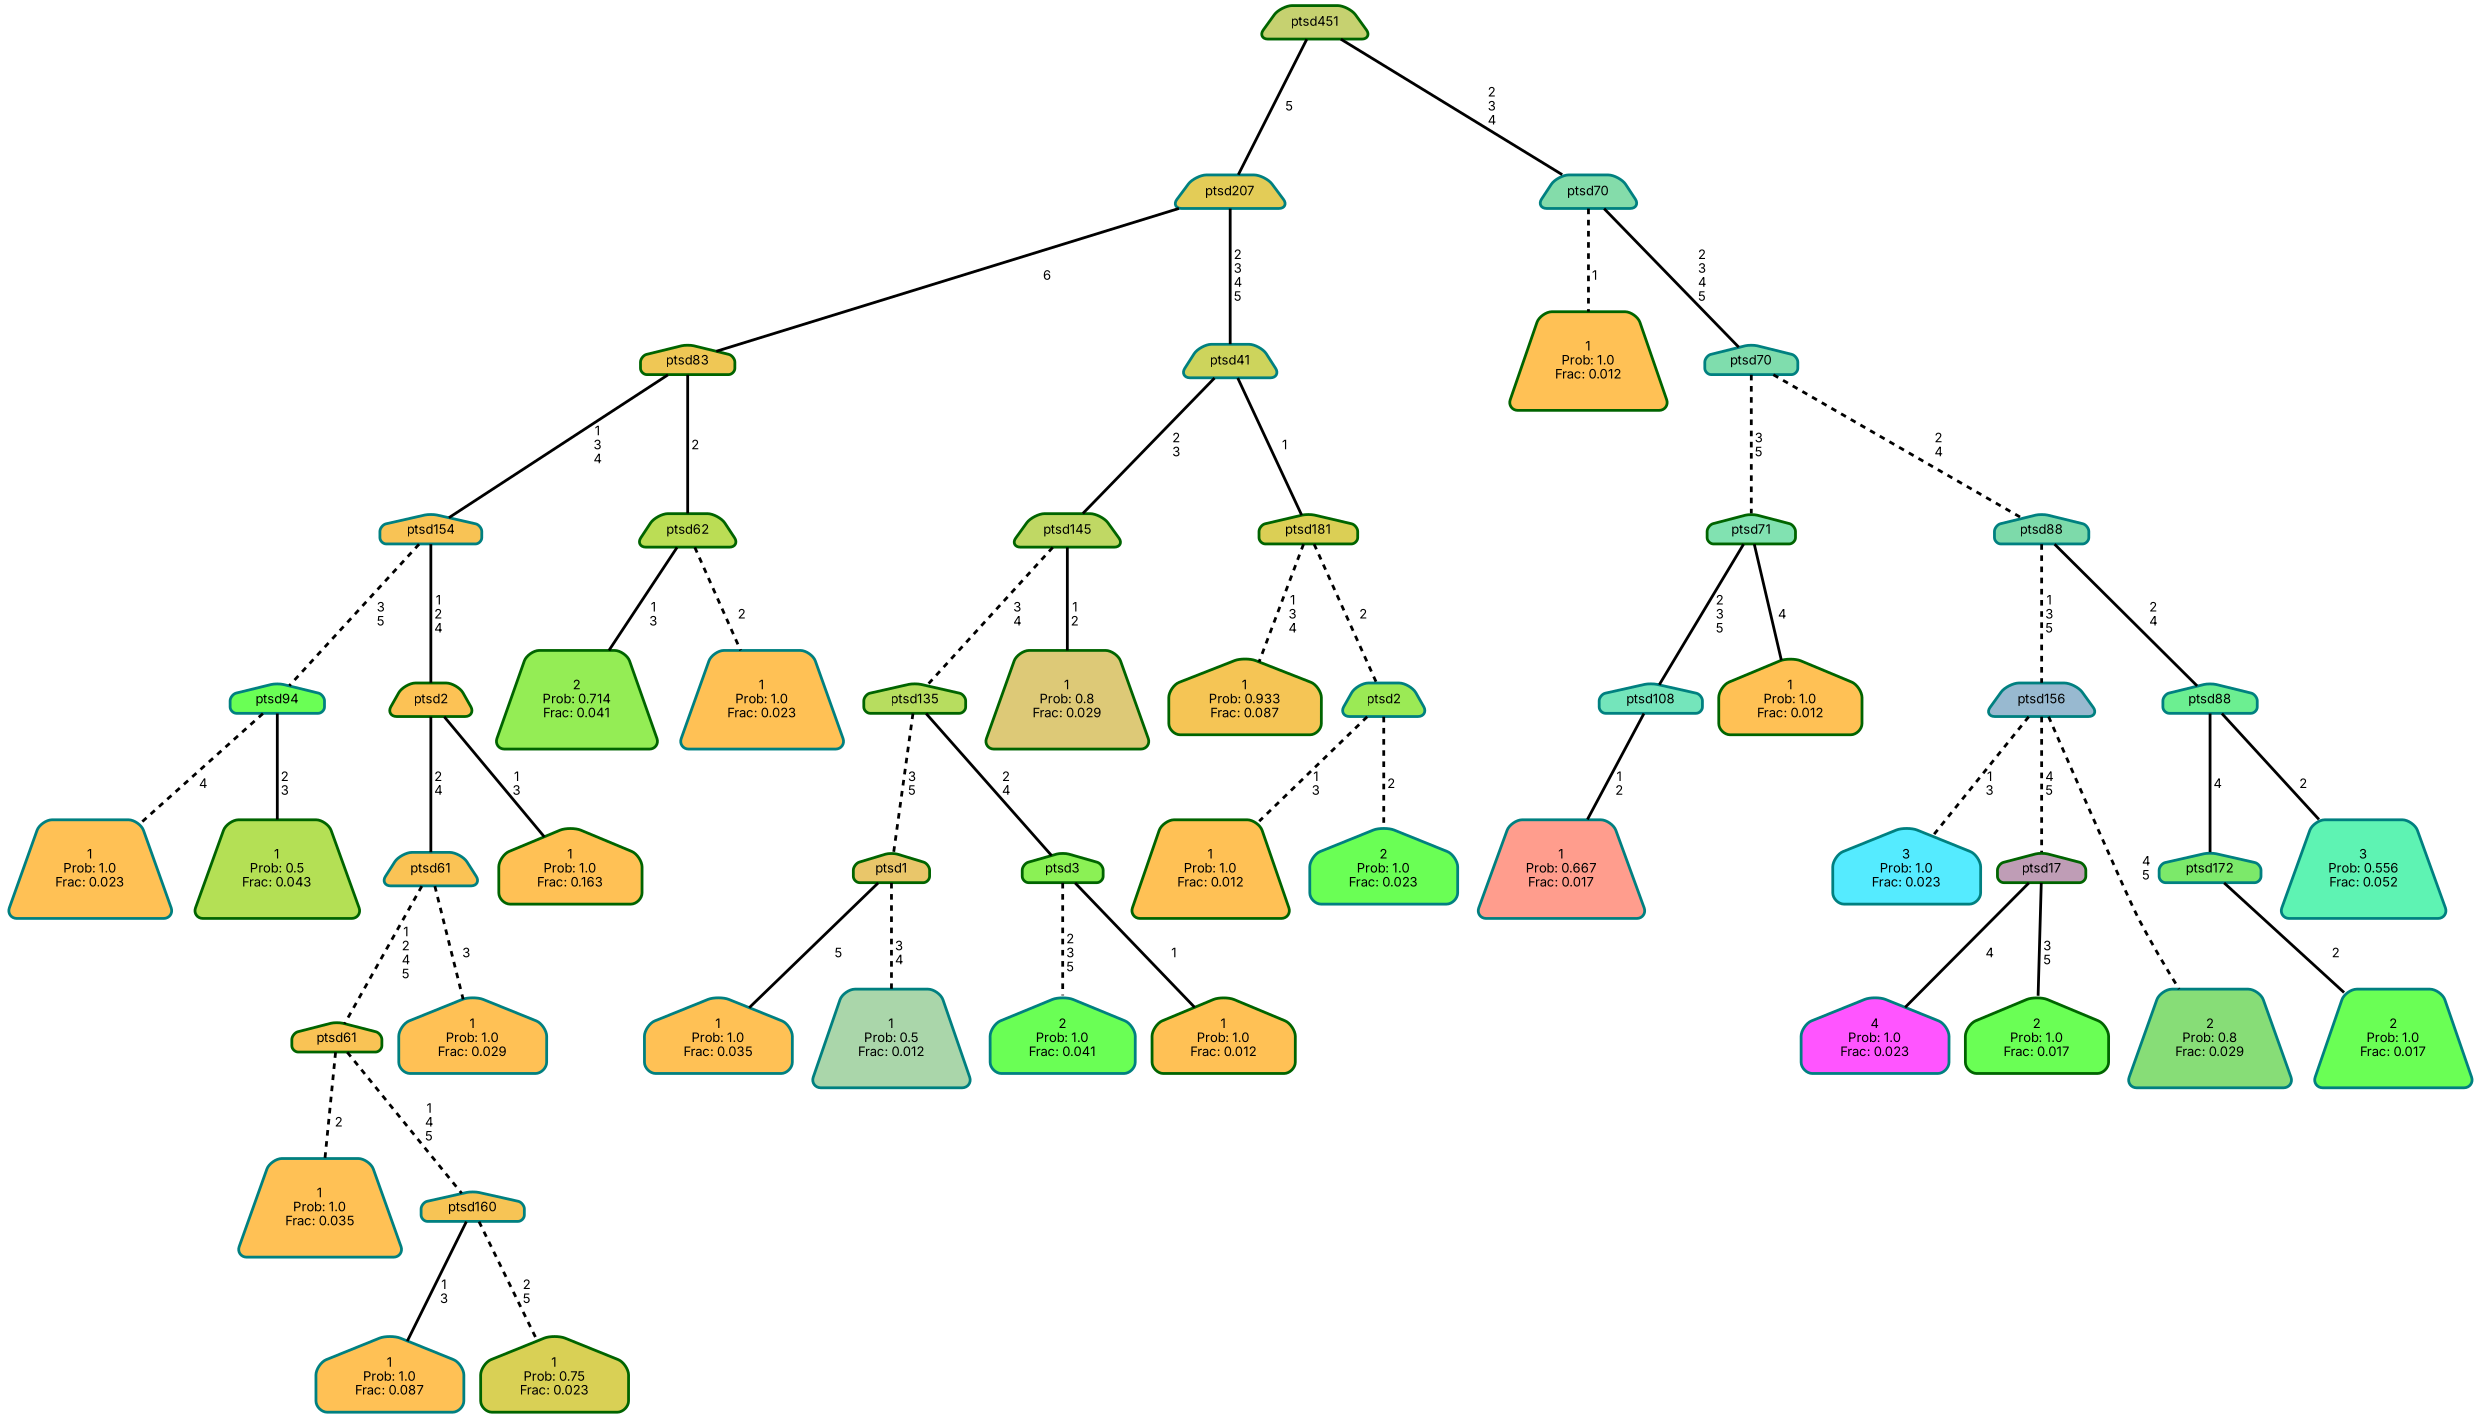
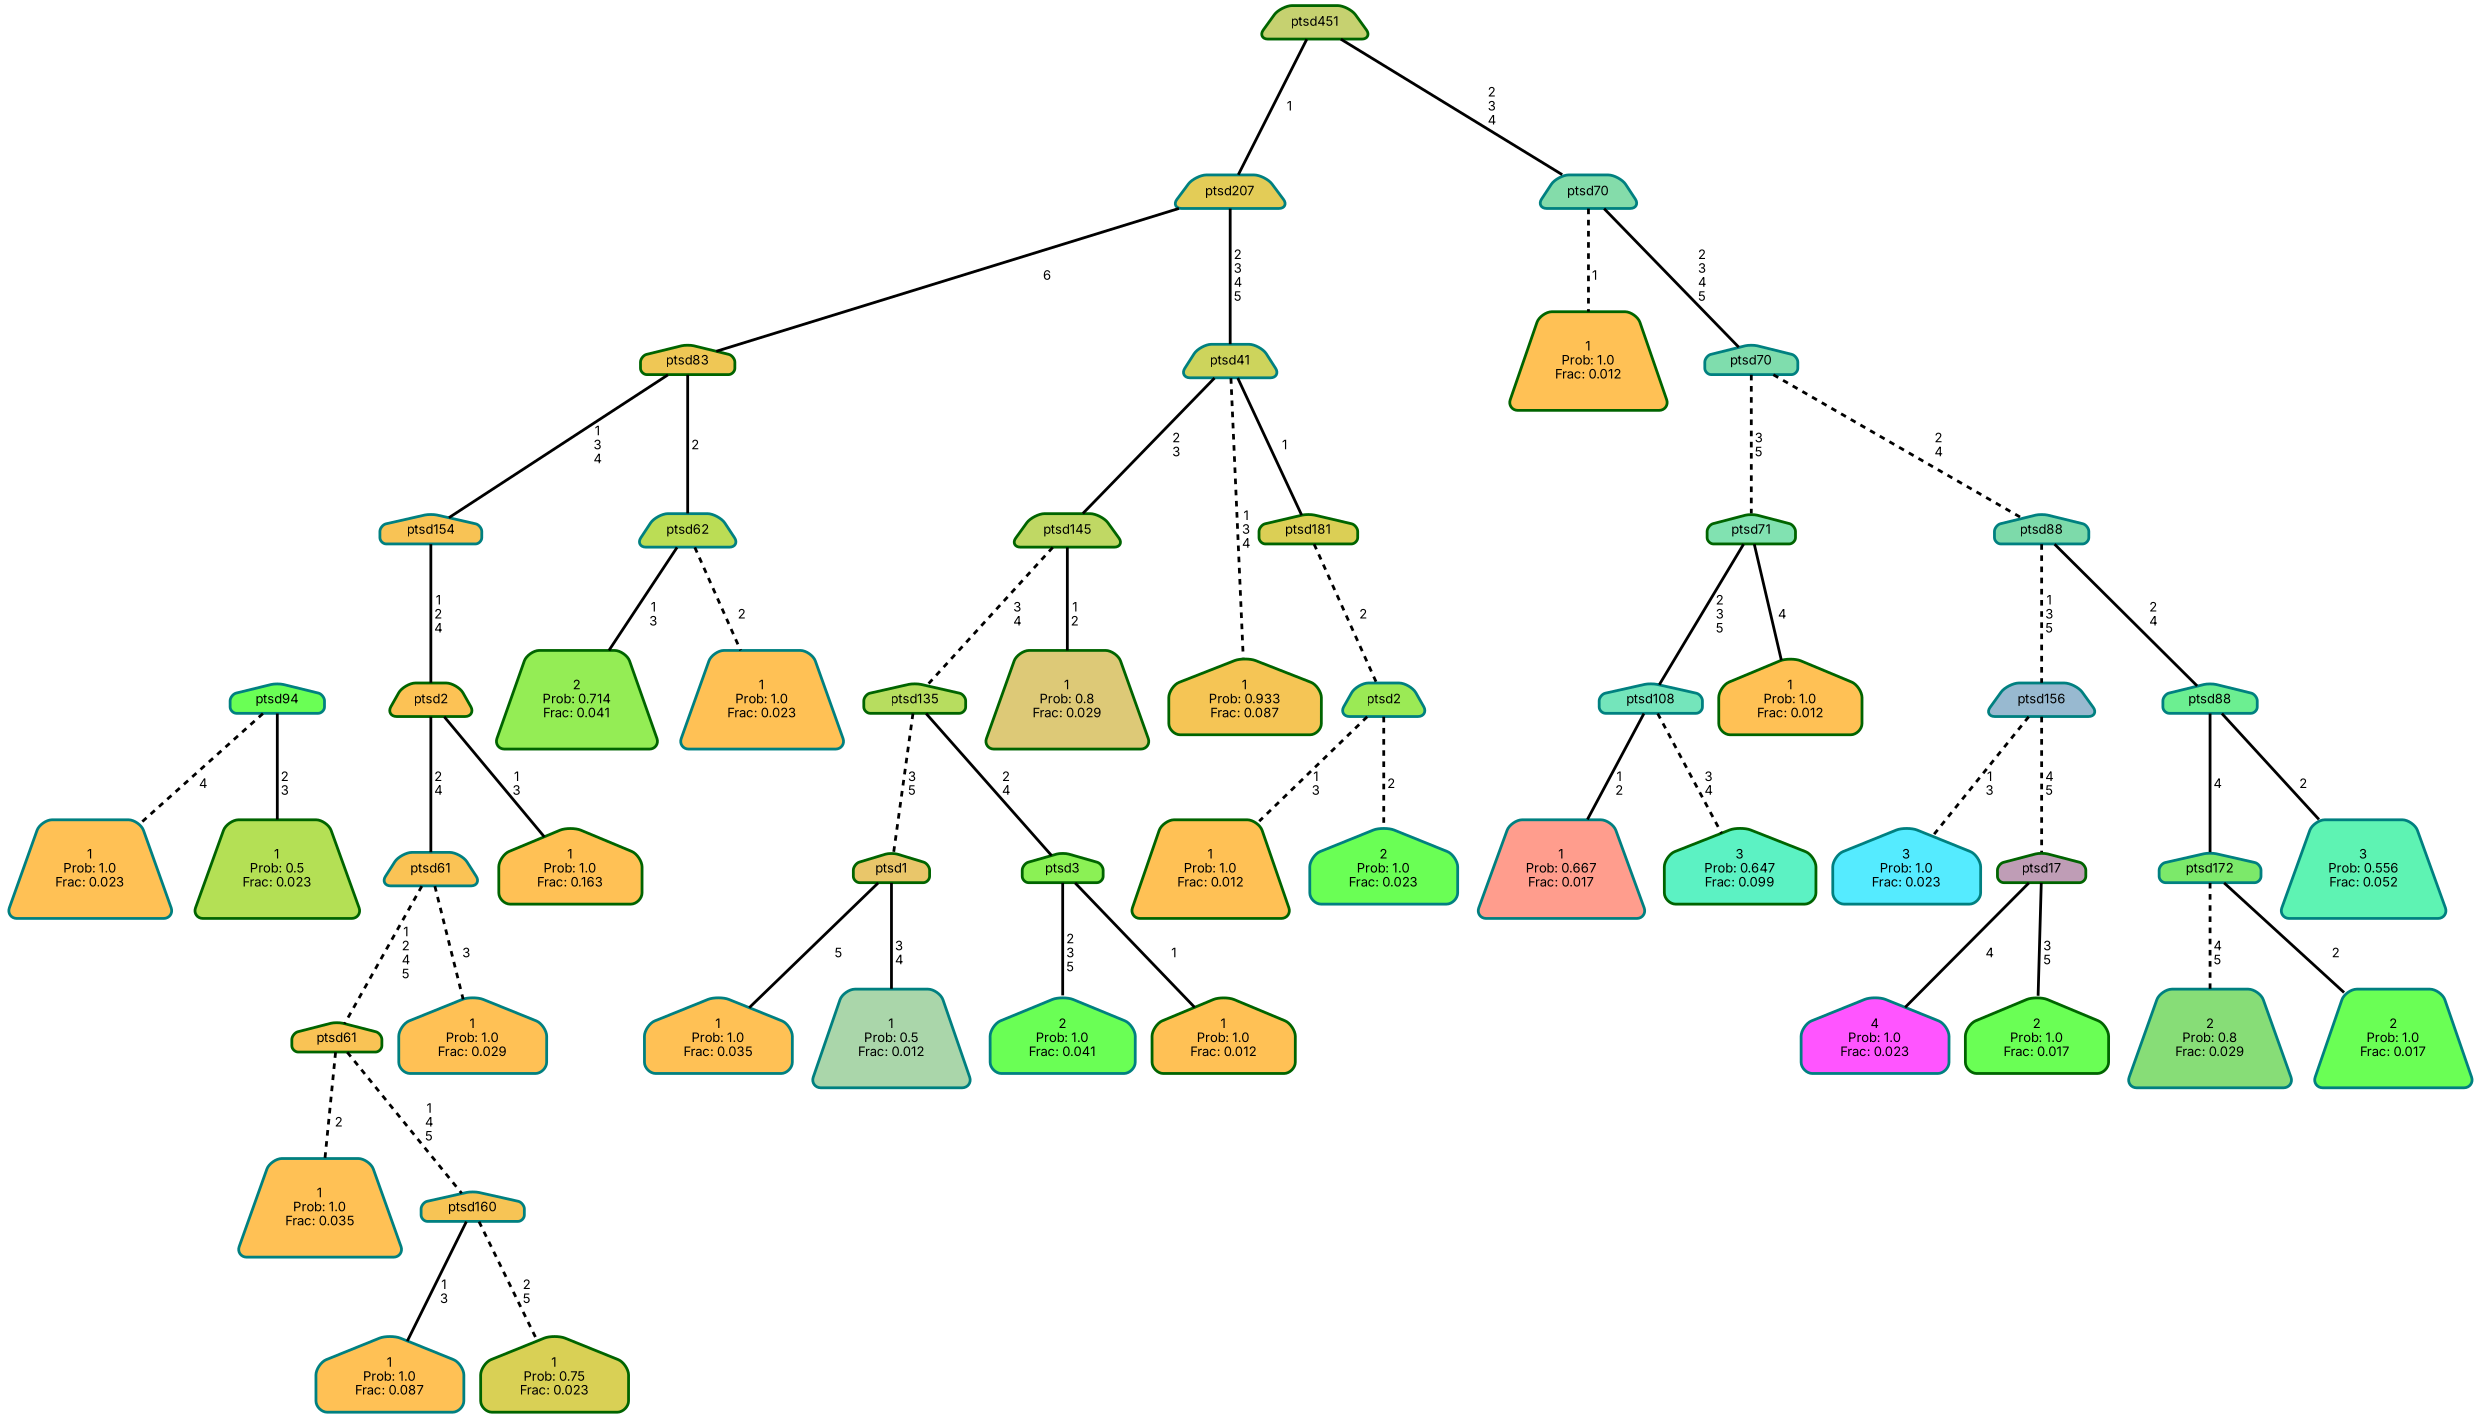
edge "ptsd451" -- "ptsd207": label " 5" -> " 1"
node "ptsd62": color darkgreen -> teal
edge "ptsd181" -- "1 Prob: 0.933 Frac: 0.087": now "ptsd41" -- "1 Prob: 0.933 Frac: 0.087"
edge "ptsd154" -- "ptsd94": removed, label "3 5"
edge "ptsd156" -- "2 Prob: 0.8 Frac: 0.029": now "ptsd172" -- "2 Prob: 0.8 Frac: 0.029"
node "1 Prob: 0.5 Frac: 0.043": label "1 Prob: 0.5 Frac: 0.043" -> "1 Prob: 0.5 Frac: 0.023"
node "3 Prob: 0.647 Frac: 0.099": added
edge "ptsd1" -- "1 Prob: 0.5 Frac: 0.012": style dashed -> bold
edge "ptsd3" -- "2 Prob: 1.0 Frac: 0.041": style dashed -> bold
